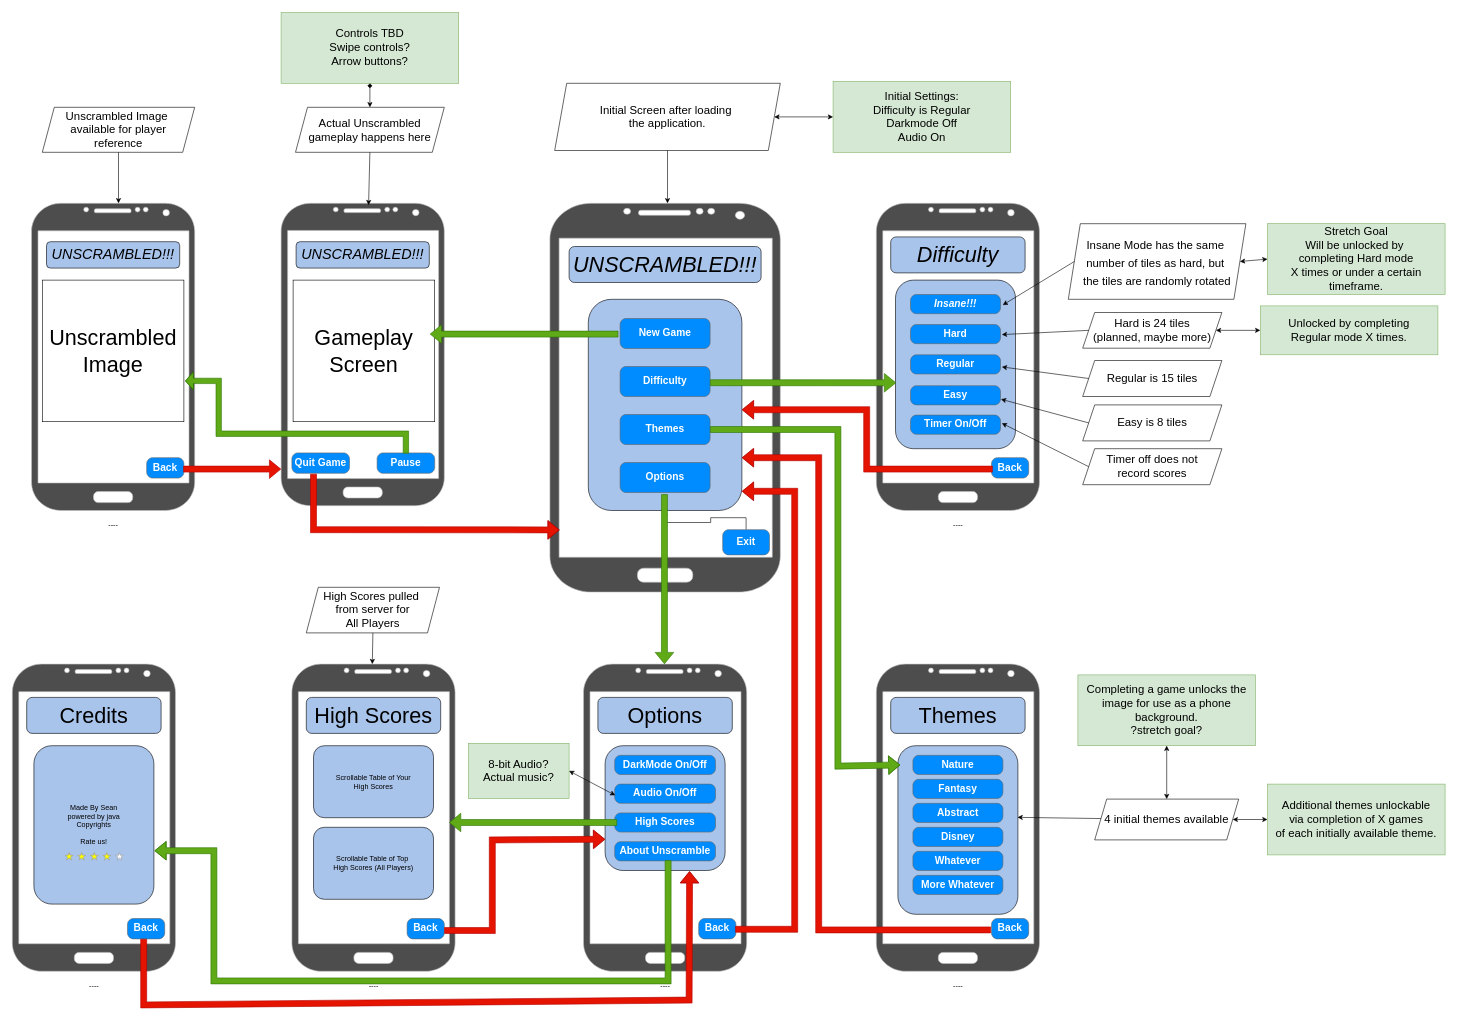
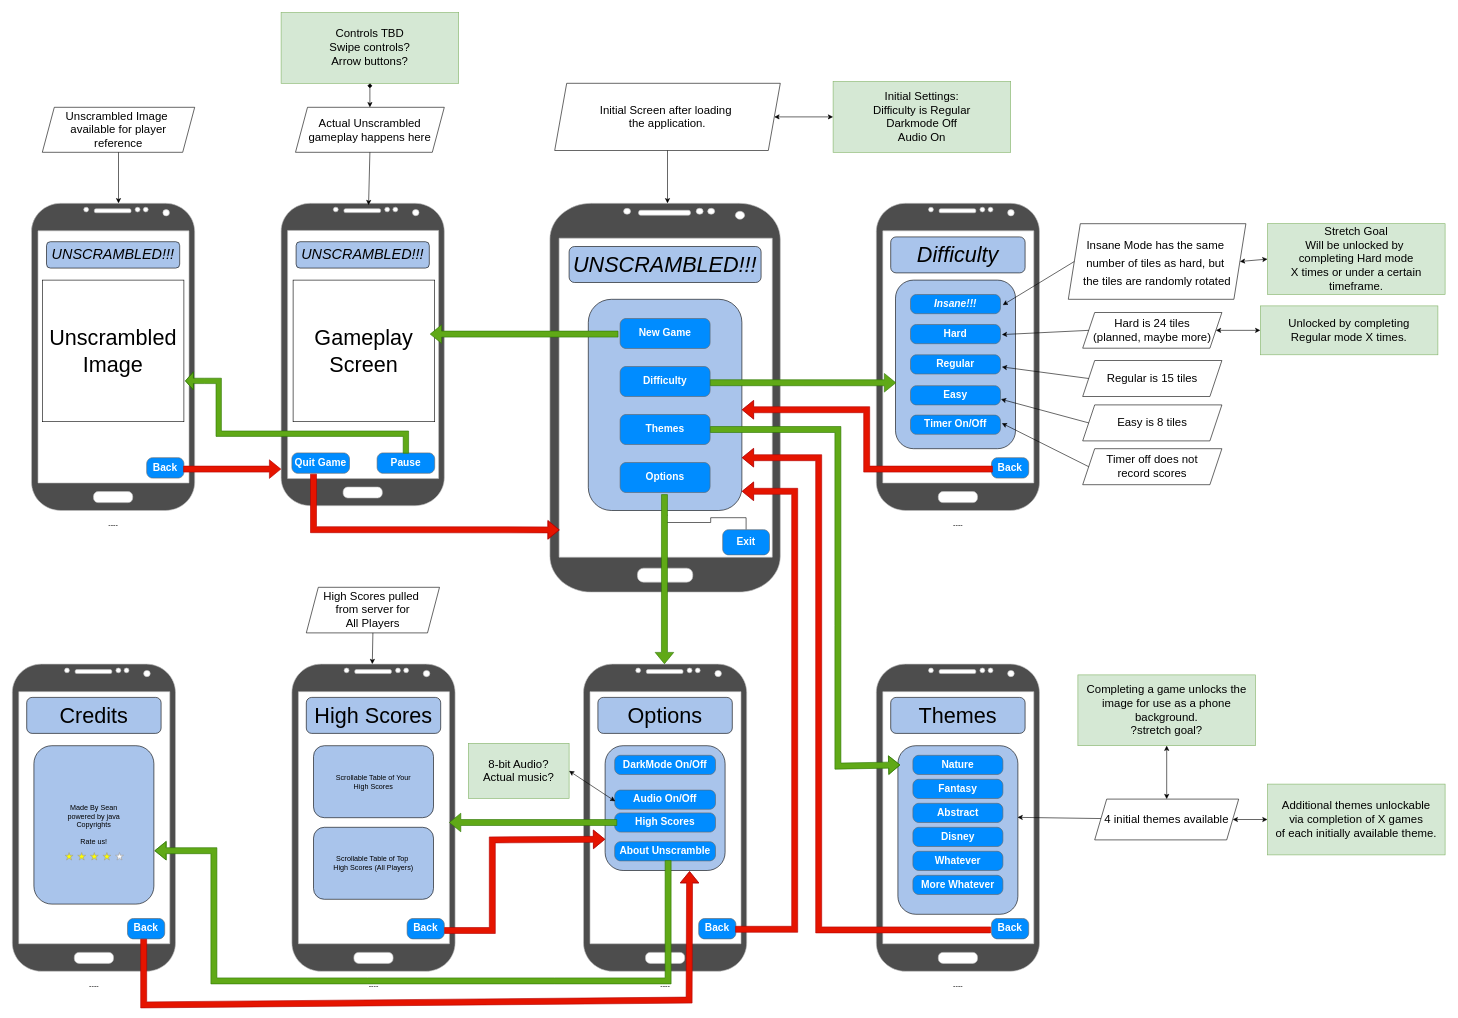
node "Audio On/Off": moved (665, 794) -> (665, 800)
